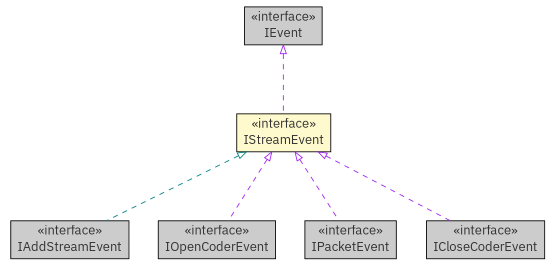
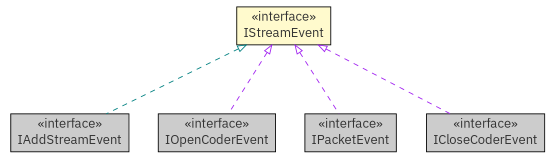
node "IEvent": removed
